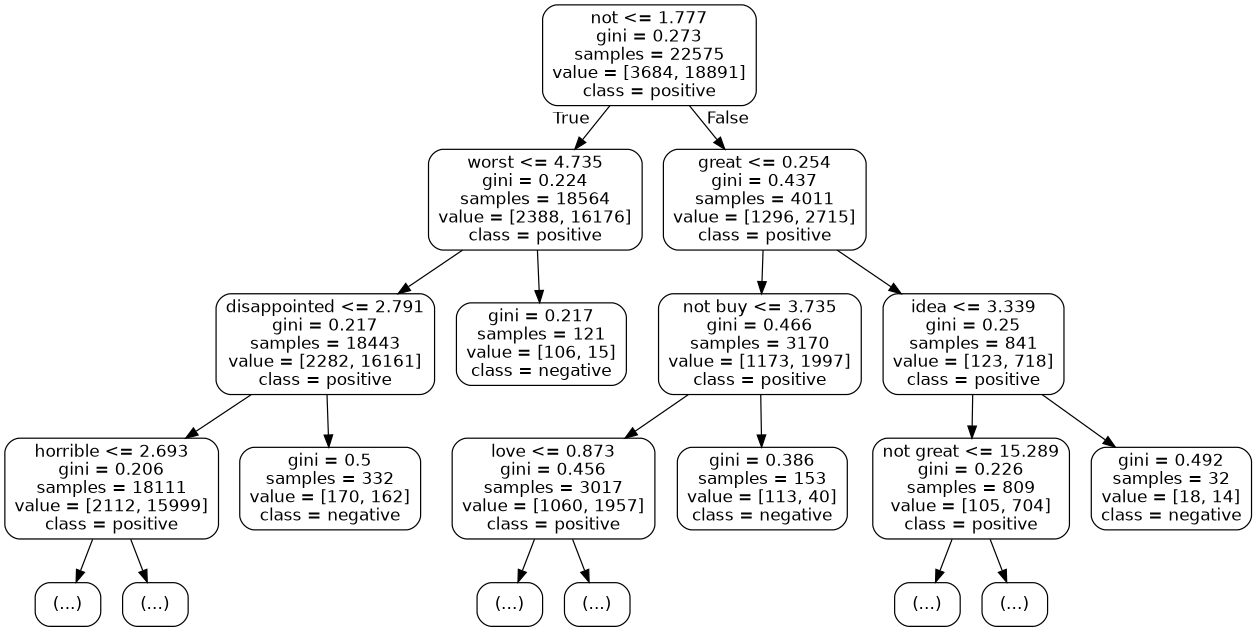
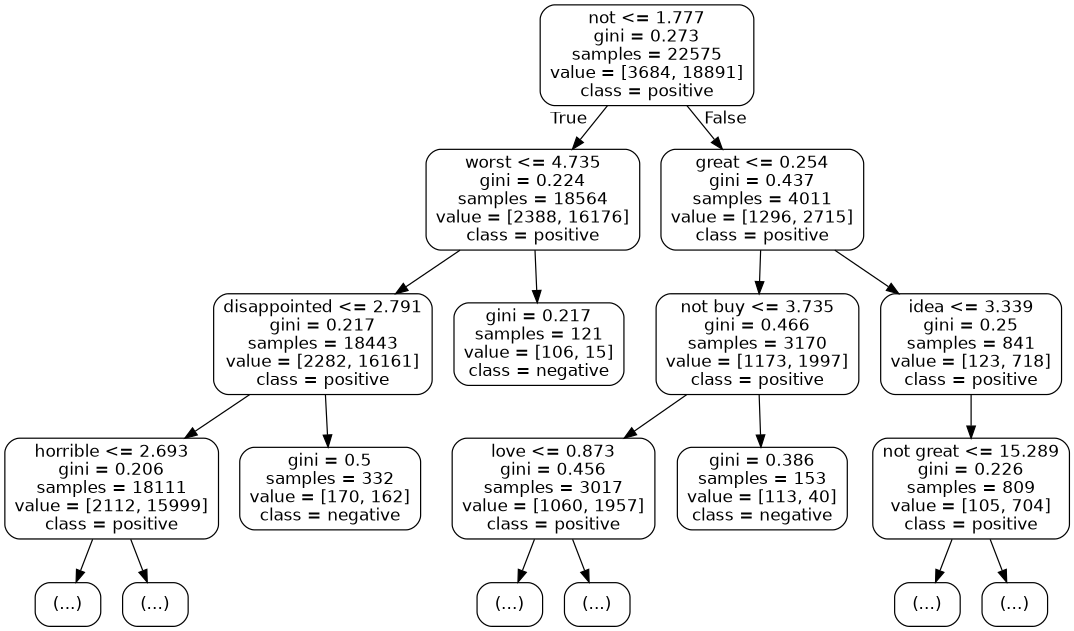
node "gini = 0.492 samples = 32 value = [18, 14] class = negative": removed
